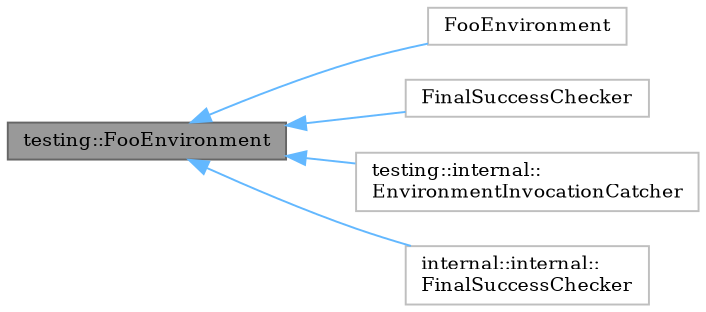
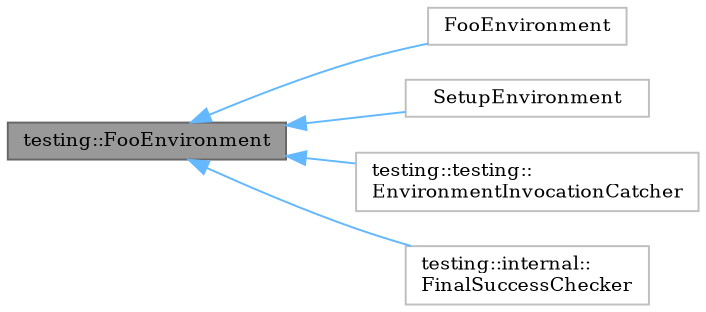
node "FinalSuccessChecker": label "FinalSuccessChecker" -> "SetupEnvironment"
node "testing::internal:: EnvironmentInvocationCatcher": label "testing::internal:: EnvironmentInvocationCatcher" -> "testing::testing:: EnvironmentInvocationCatcher"
node "internal::internal:: FinalSuccessChecker": label "internal::internal:: FinalSuccessChecker" -> "testing::internal:: FinalSuccessChecker"
